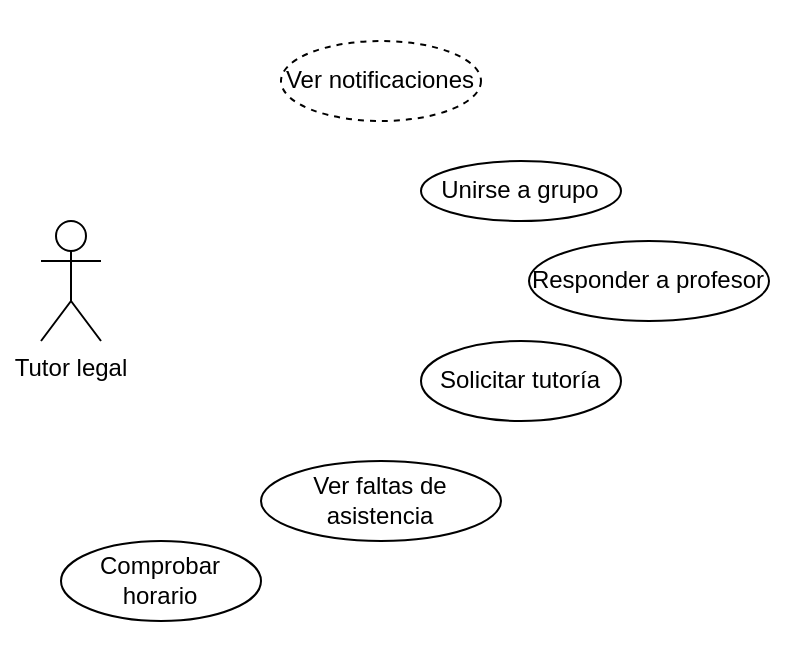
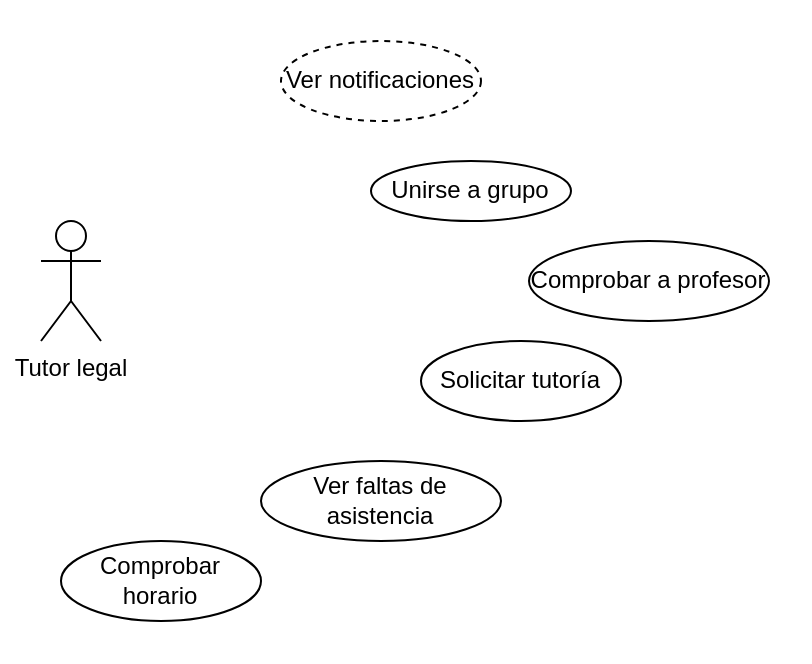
node "Unirse a grupo": moved (521, 191) -> (471, 191)
node "Responder a profesor": label "Responder a profesor" -> "Comprobar a profesor"
